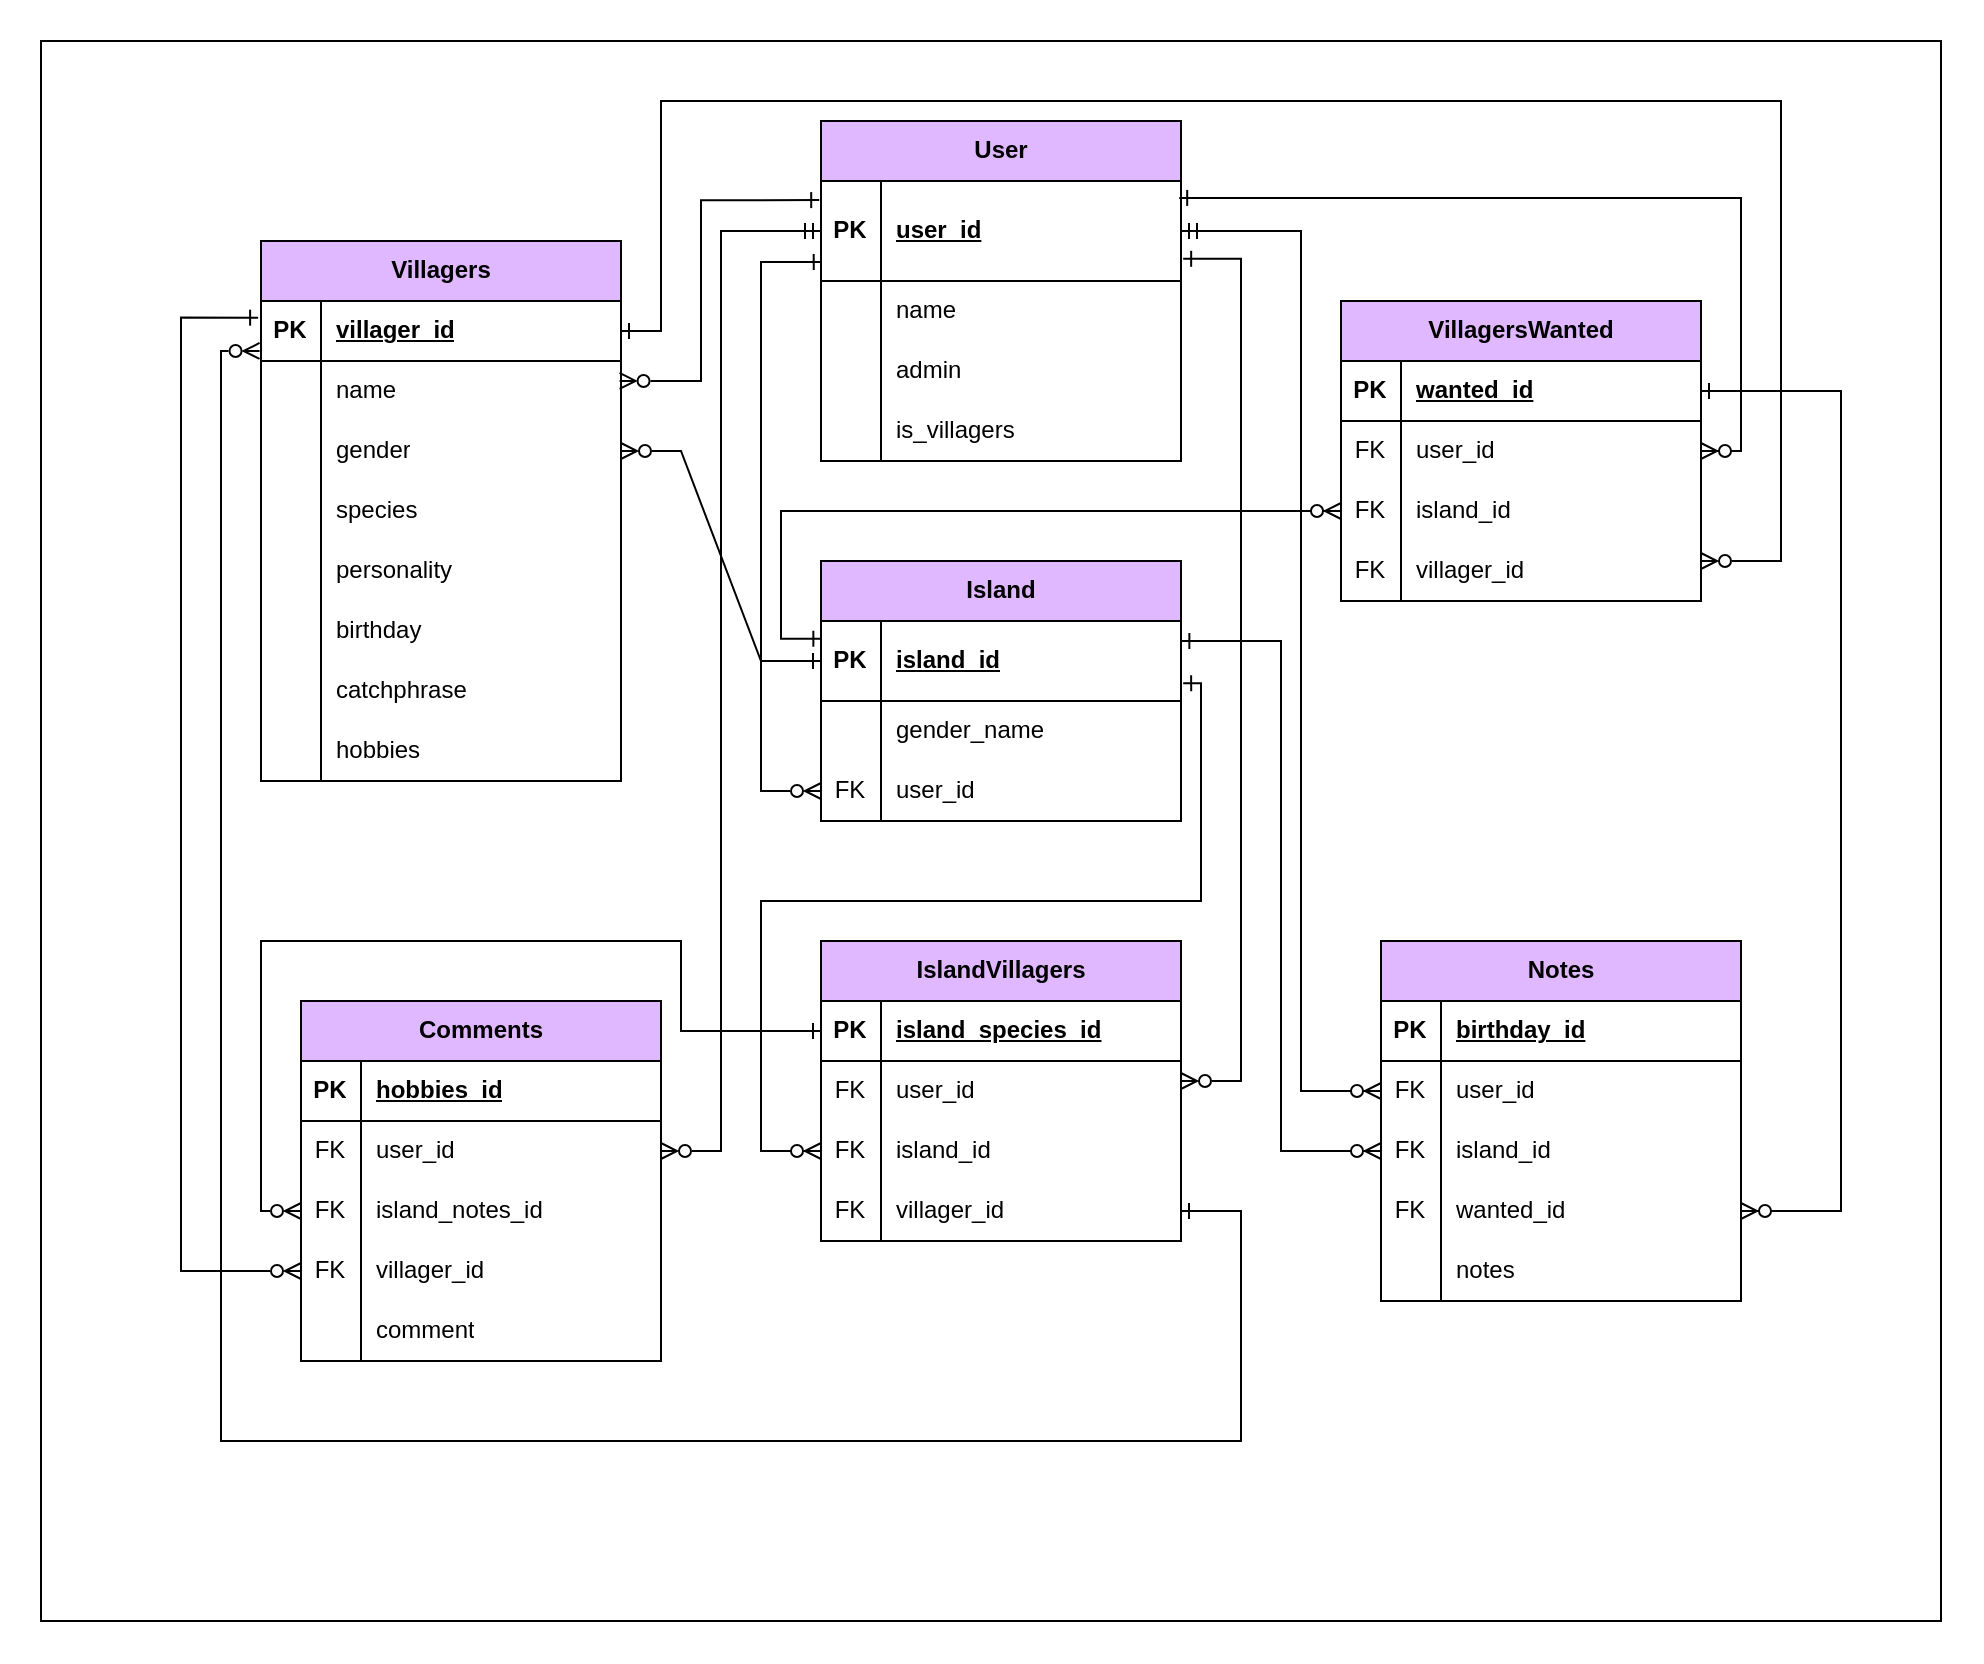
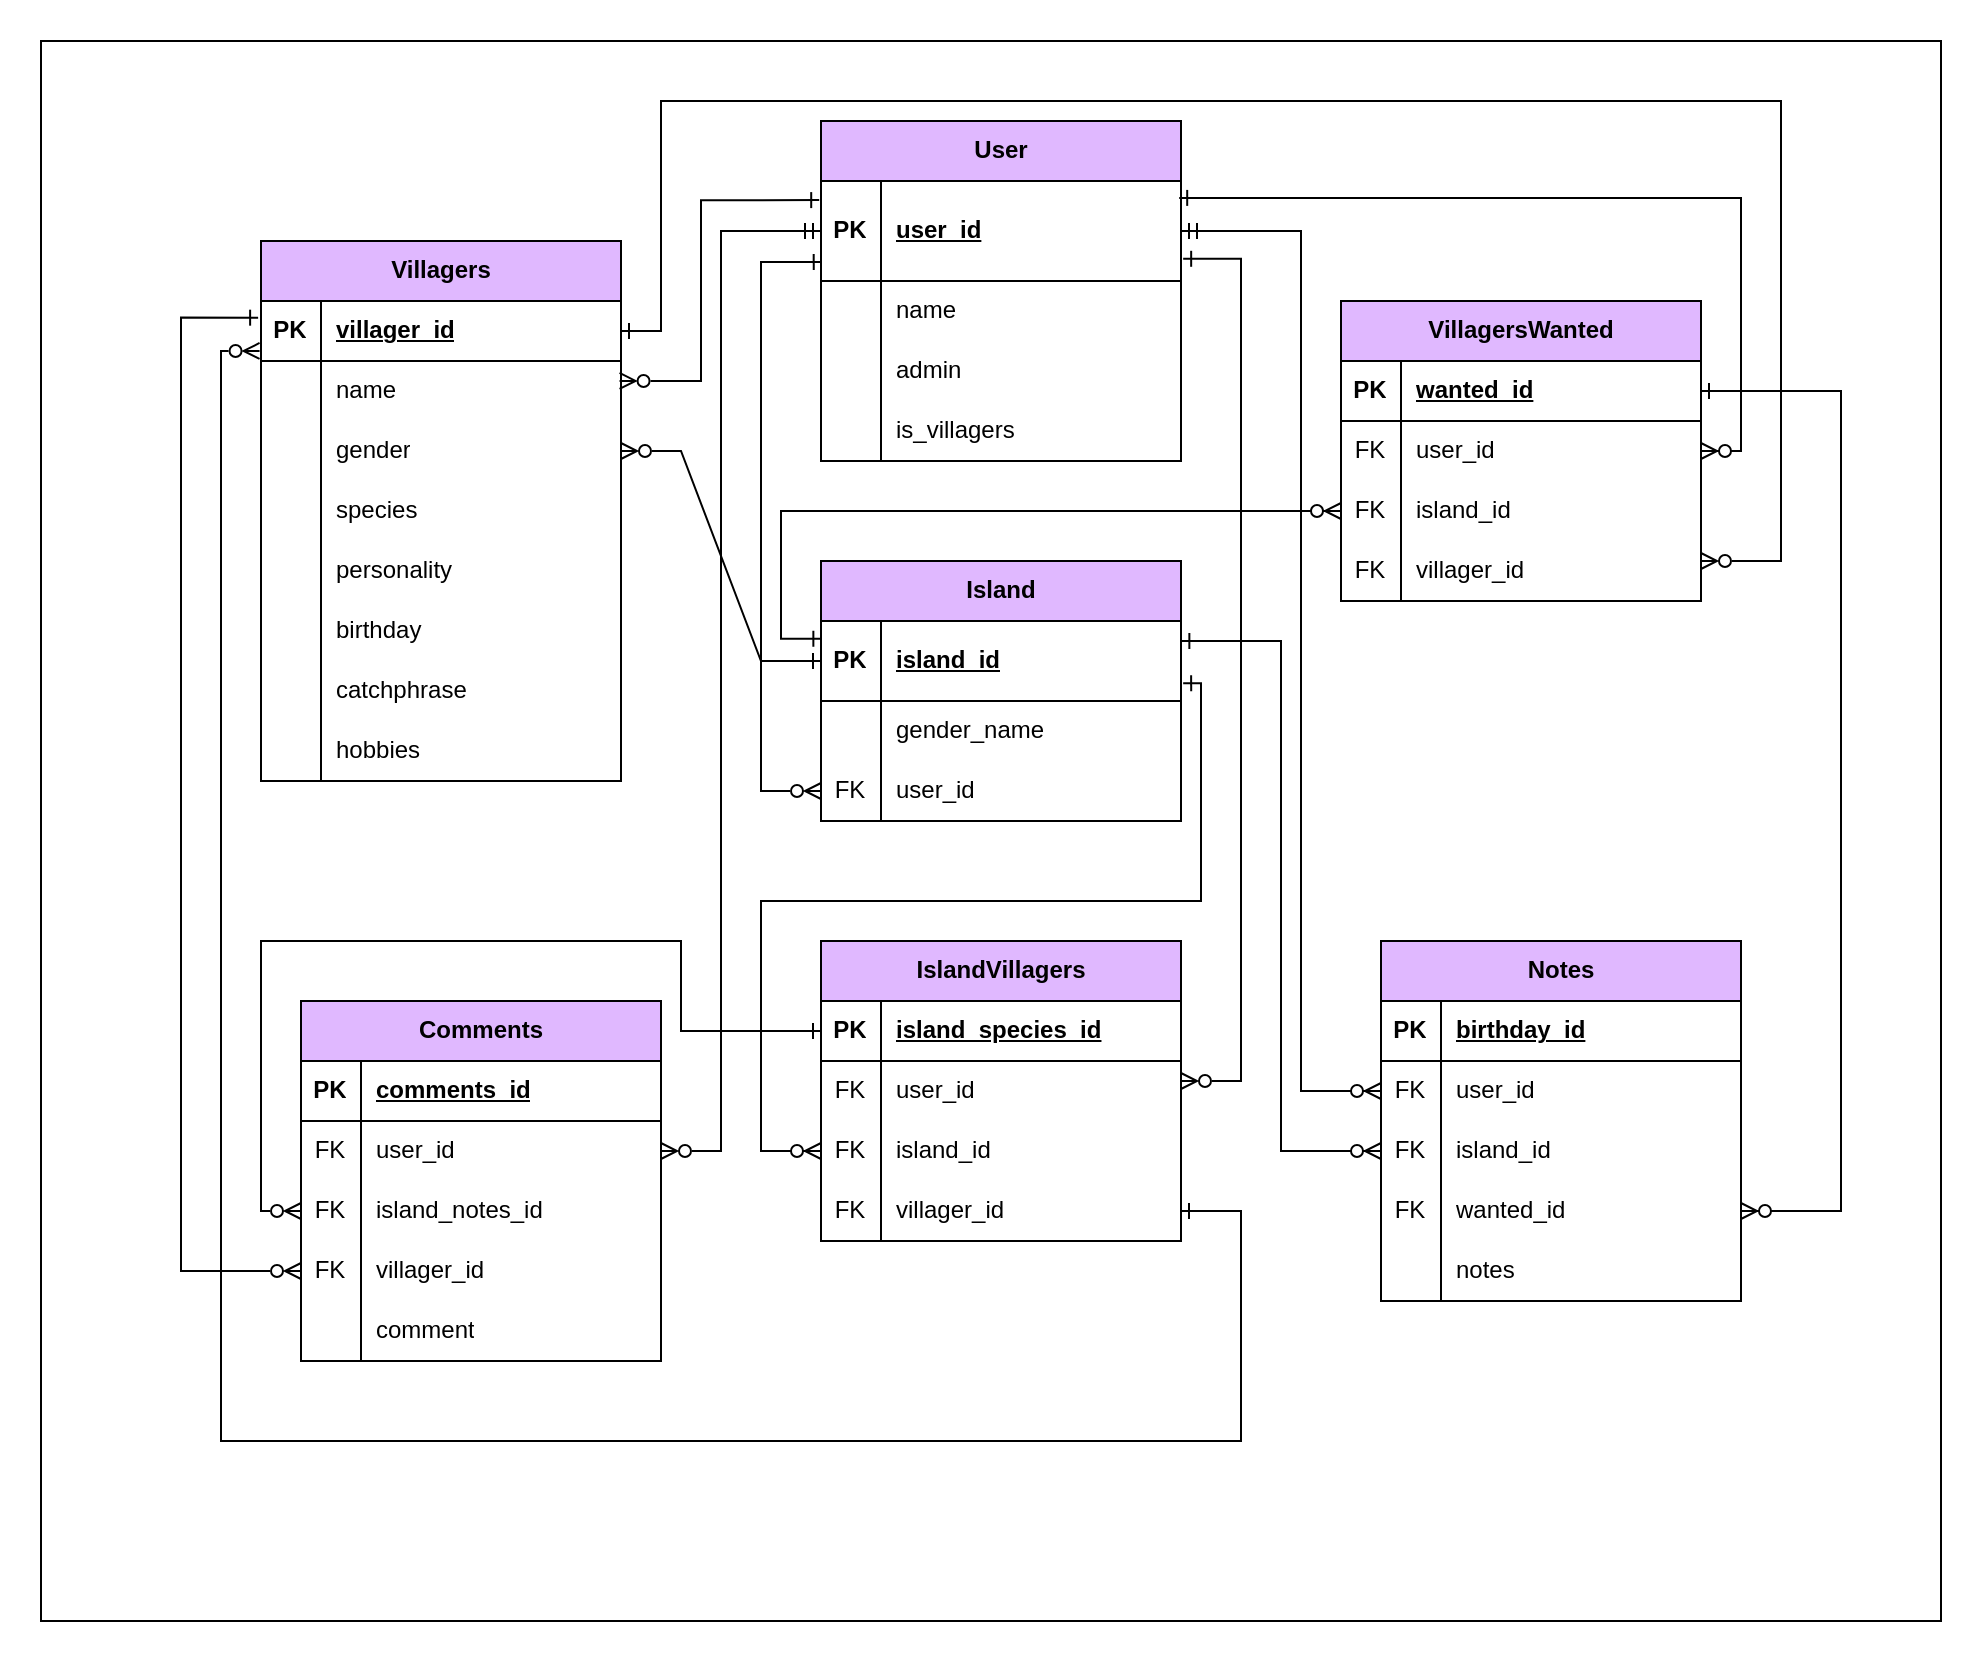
node "hobbies_id": label "hobbies_id" -> "comments_id"
